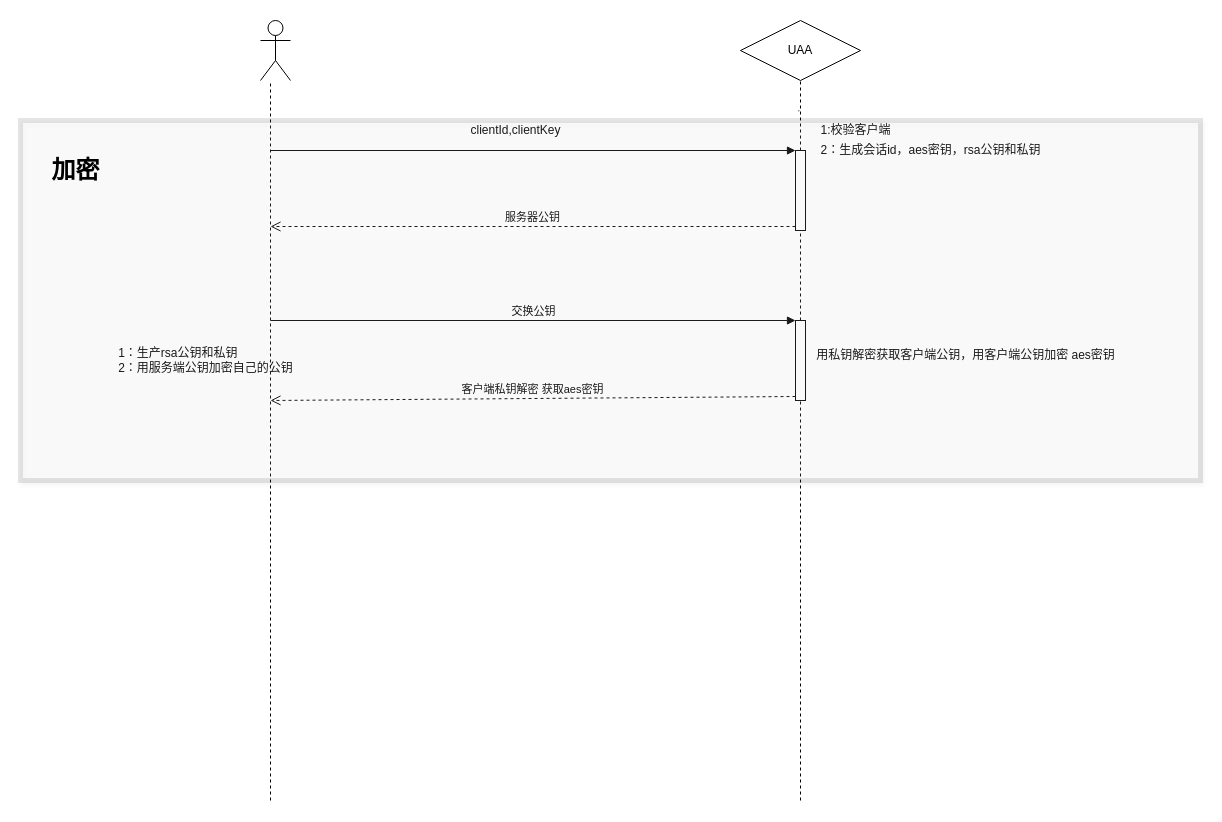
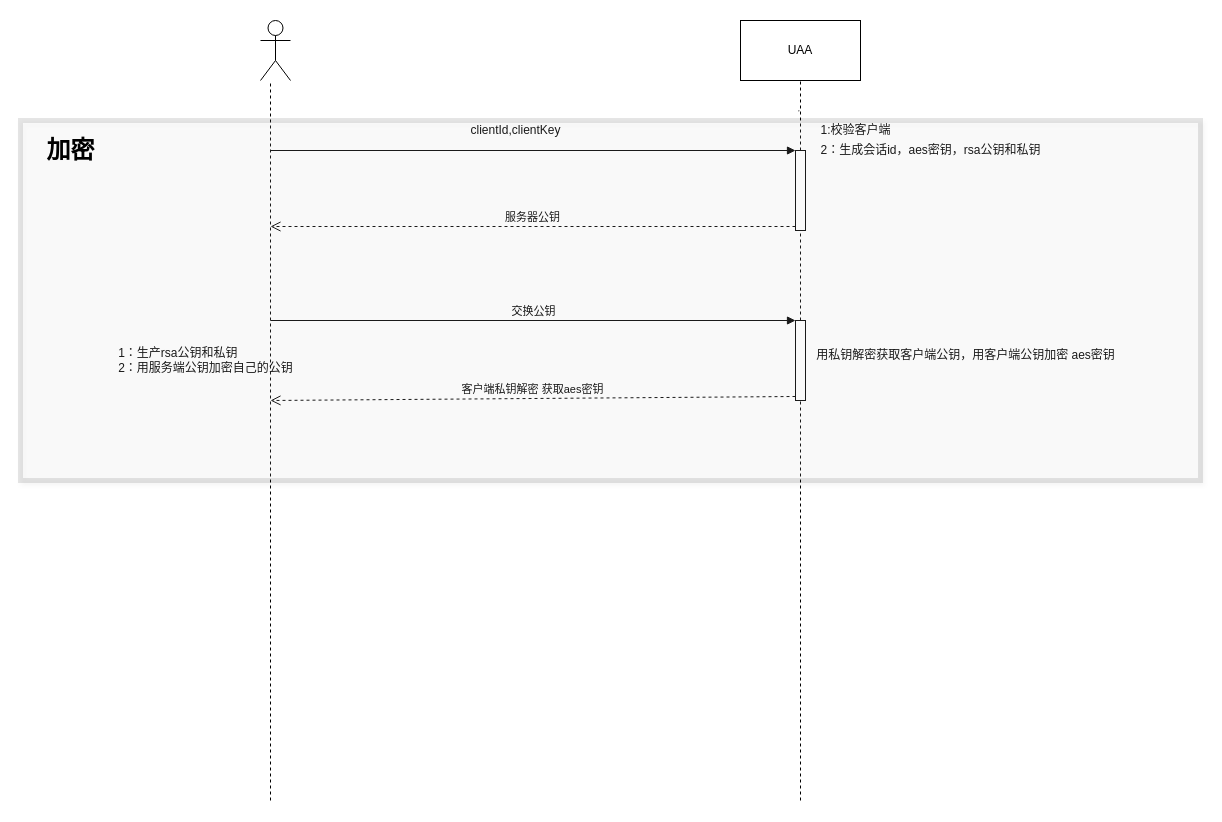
node "UAA": shape diamond -> rectangle
node "加密": moved (76, 171) -> (71, 151)
